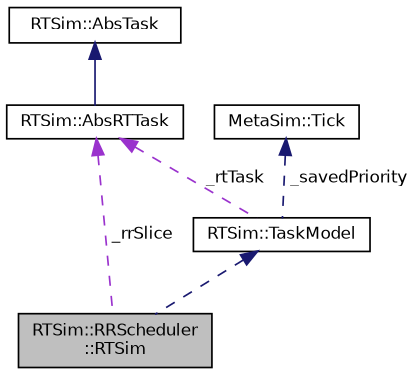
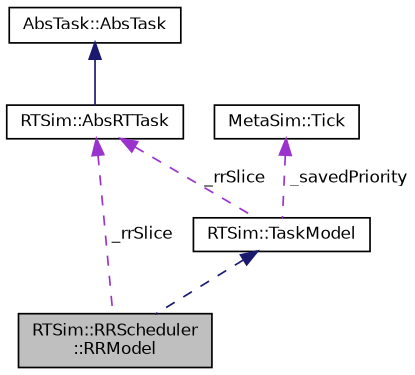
node "RTSim::AbsTask": label "RTSim::AbsTask" -> "AbsTask::AbsTask"
edge "RTSim::TaskModel" -> "RTSim::AbsRTTask": label " _rtTask" -> " _rrSlice"
edge "RTSim::TaskModel" -> "MetaSim::Tick": color midnightblue -> darkorchid3
node "RTSim::RRScheduler ::RTSim": label "RTSim::RRScheduler ::RTSim" -> "RTSim::RRScheduler ::RRModel"
